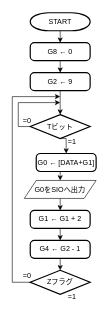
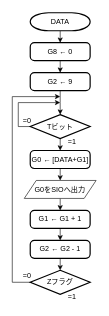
node "START": label "START" -> "DATA"
node "G0 ← [DATA+G1]": moved (66, 162) -> (60, 159)
node "G1 ← G1 + 2": label "G1 ← G1 + 2" -> "G1 ← G1 + 1"
node "G4 ← G2 - 1": label "G4 ← G2 - 1" -> "G2 ← G2 - 1"
